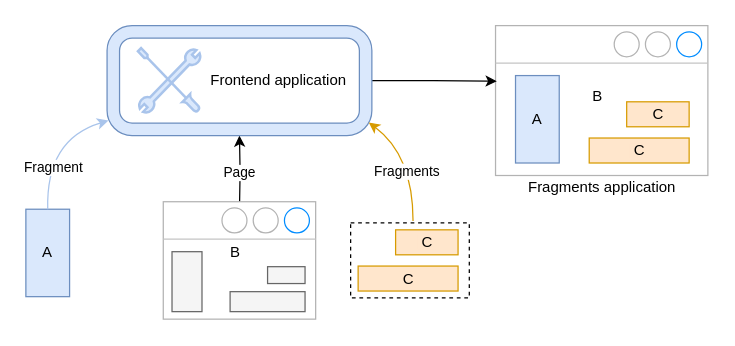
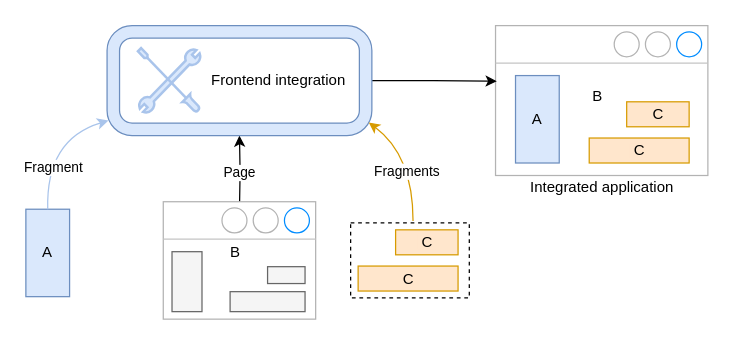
node "Frontend application": label "Frontend application" -> "Frontend integration"
node "Fragments application": label "Fragments application" -> "Integrated application"
